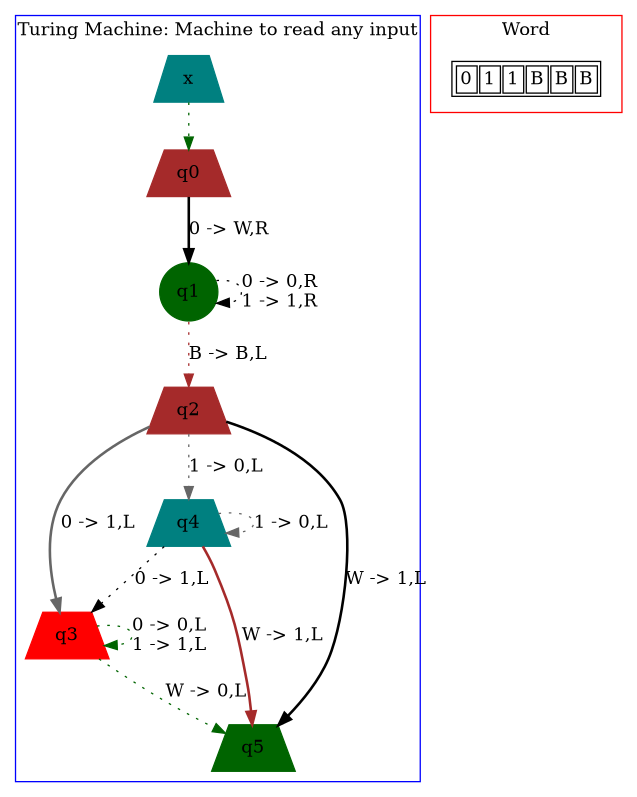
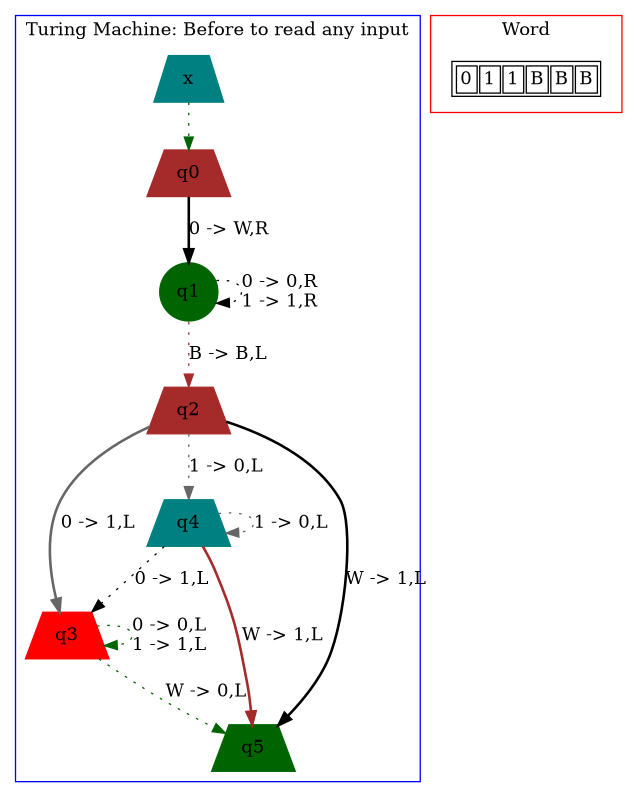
cluster "Turing Machine: Machine to read any input": label "Turing Machine: Machine to read any input" -> "Turing Machine: Before to read any input"
